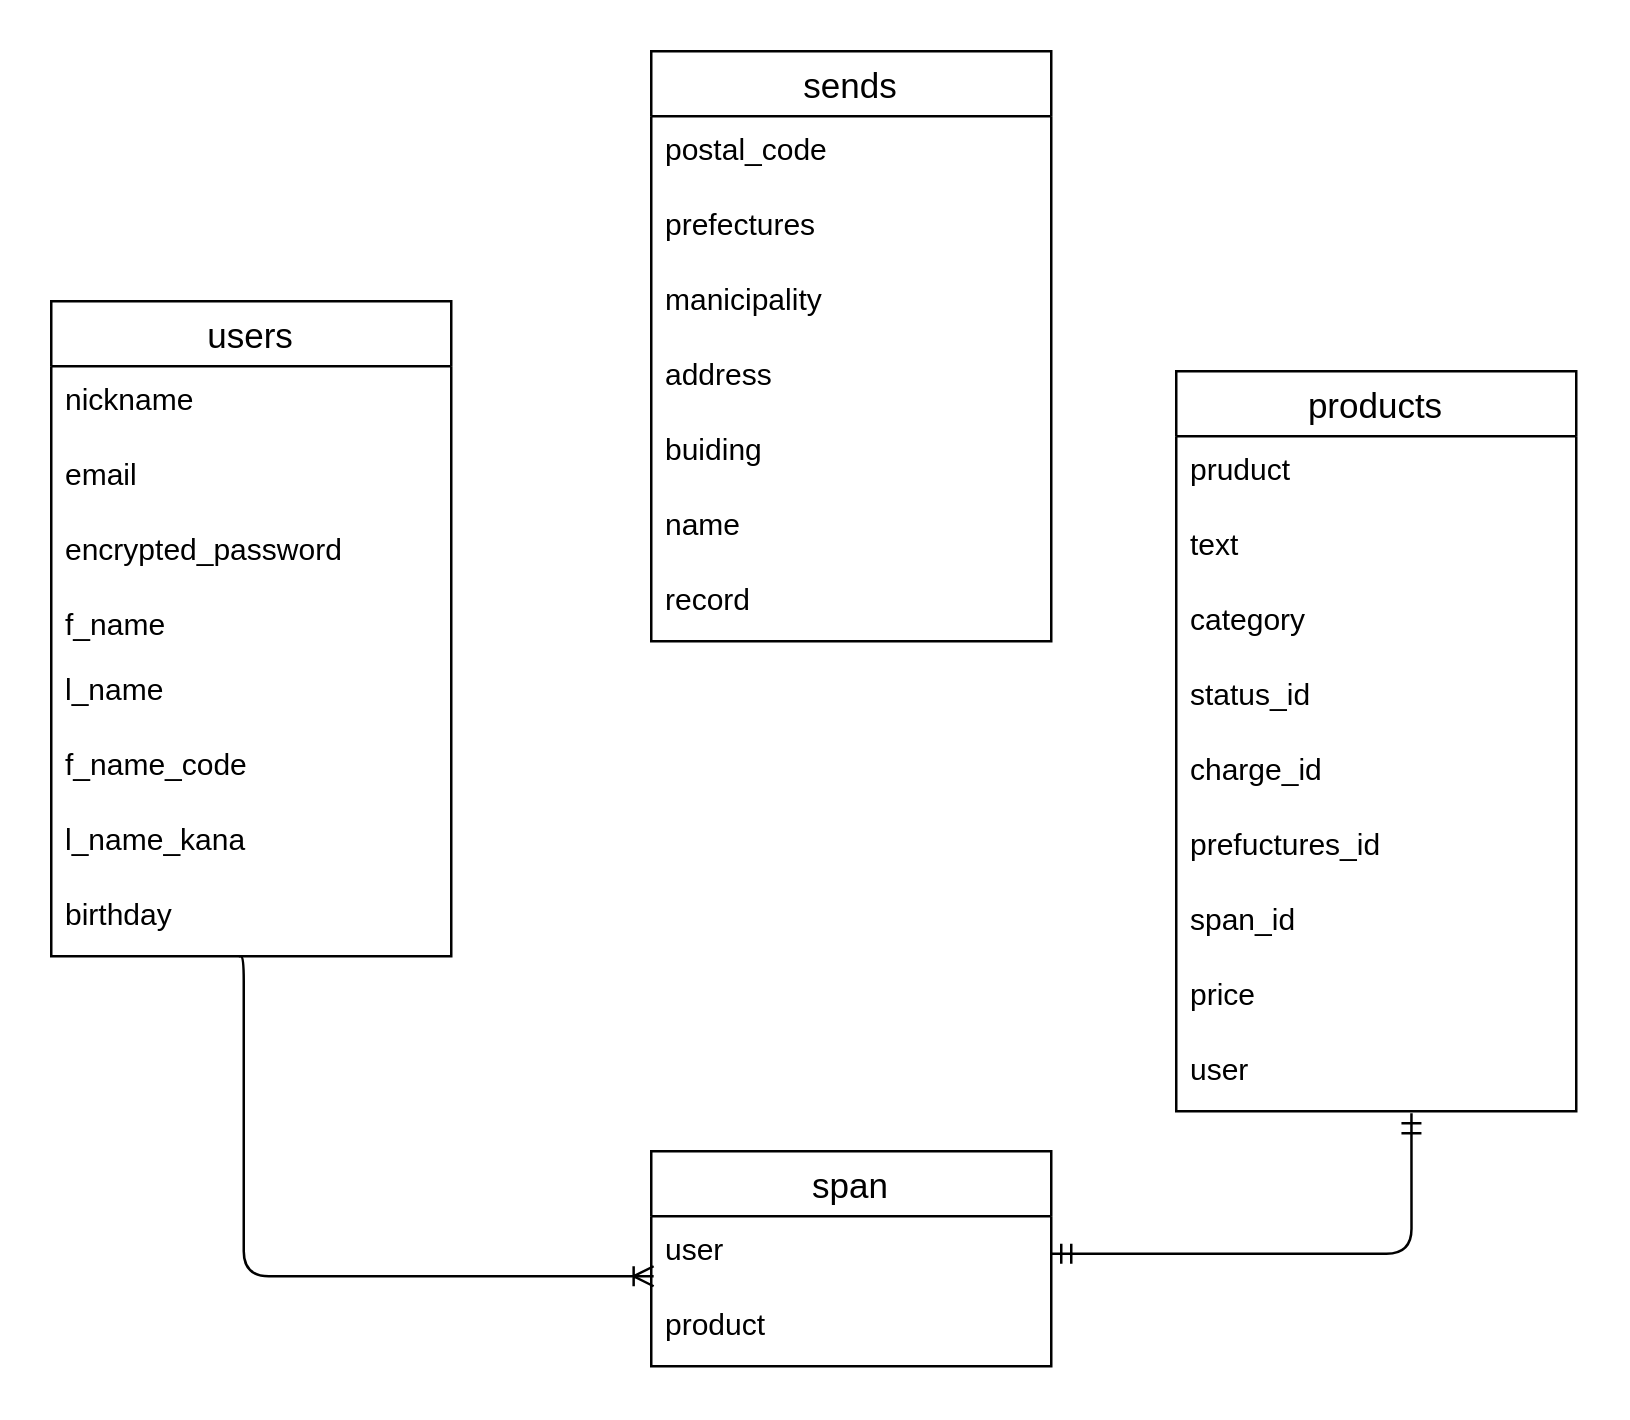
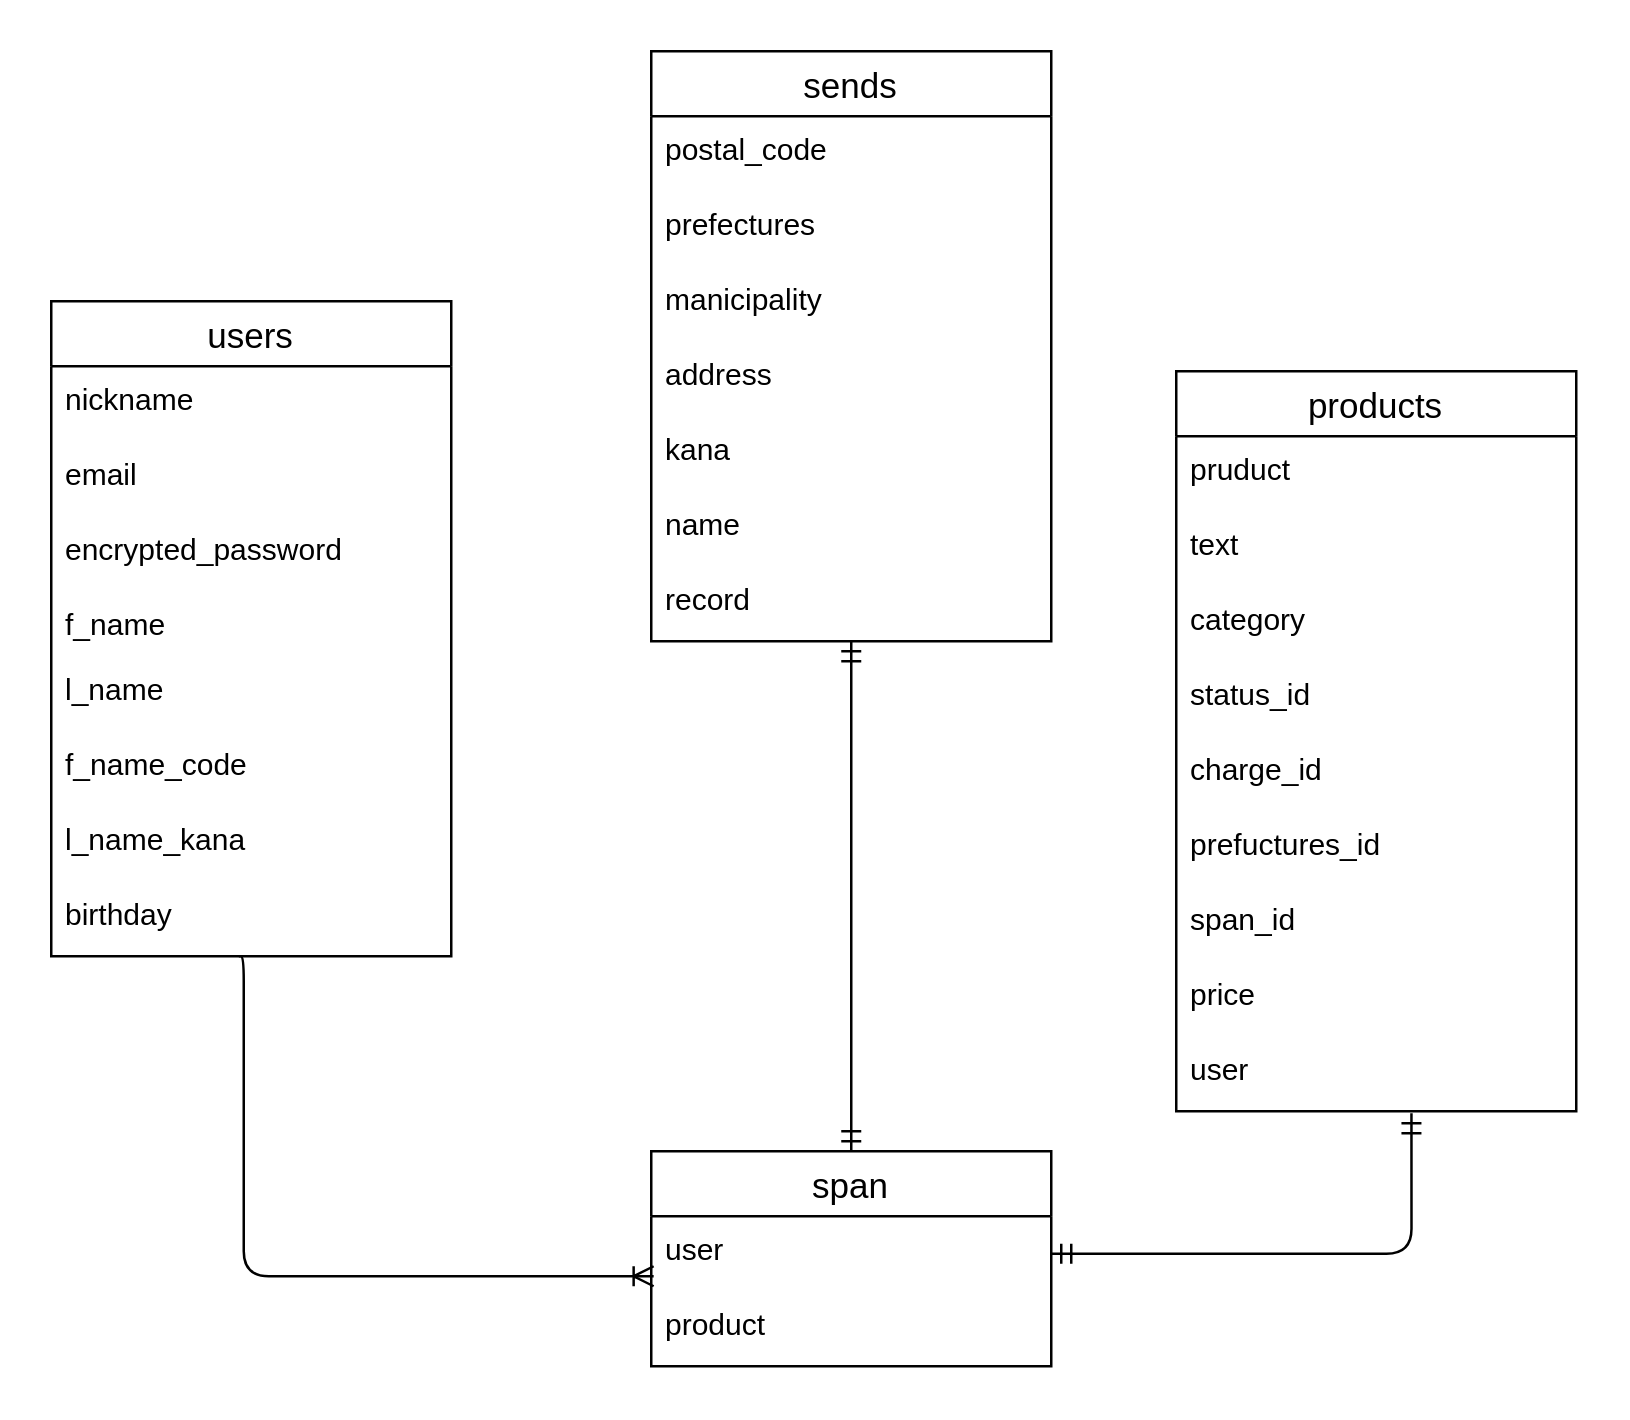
node "buiding": label "buiding" -> "kana"
edge "record" -- "span": added
